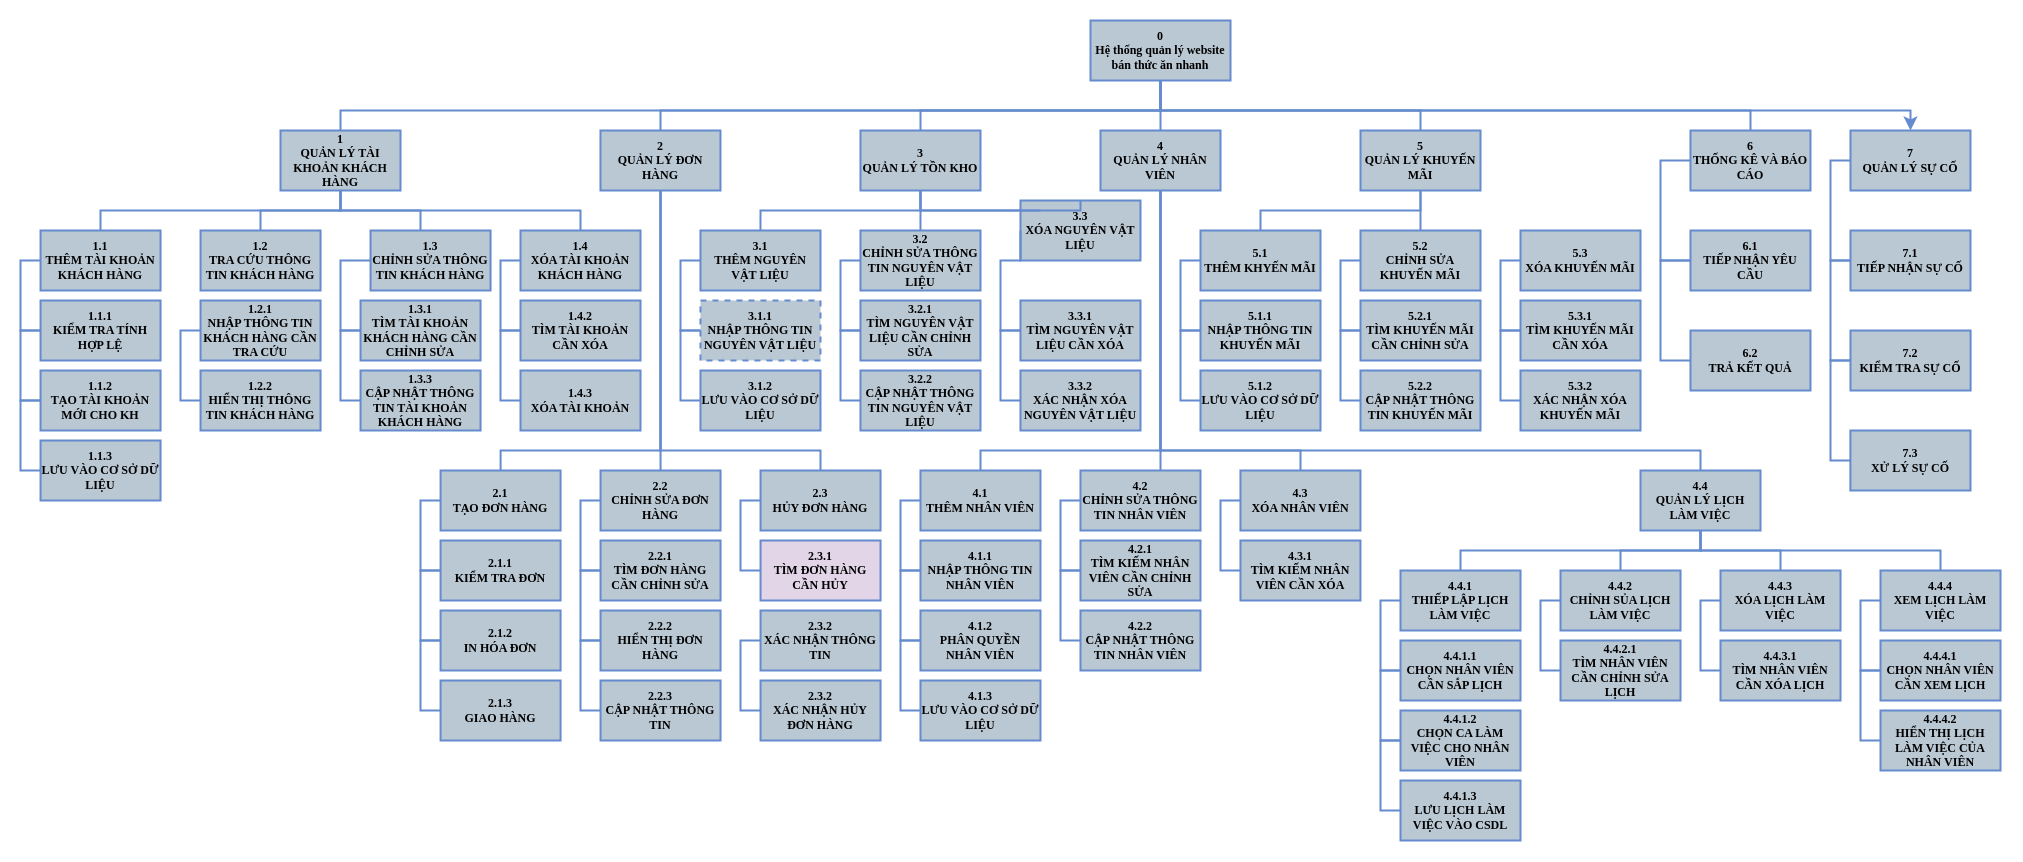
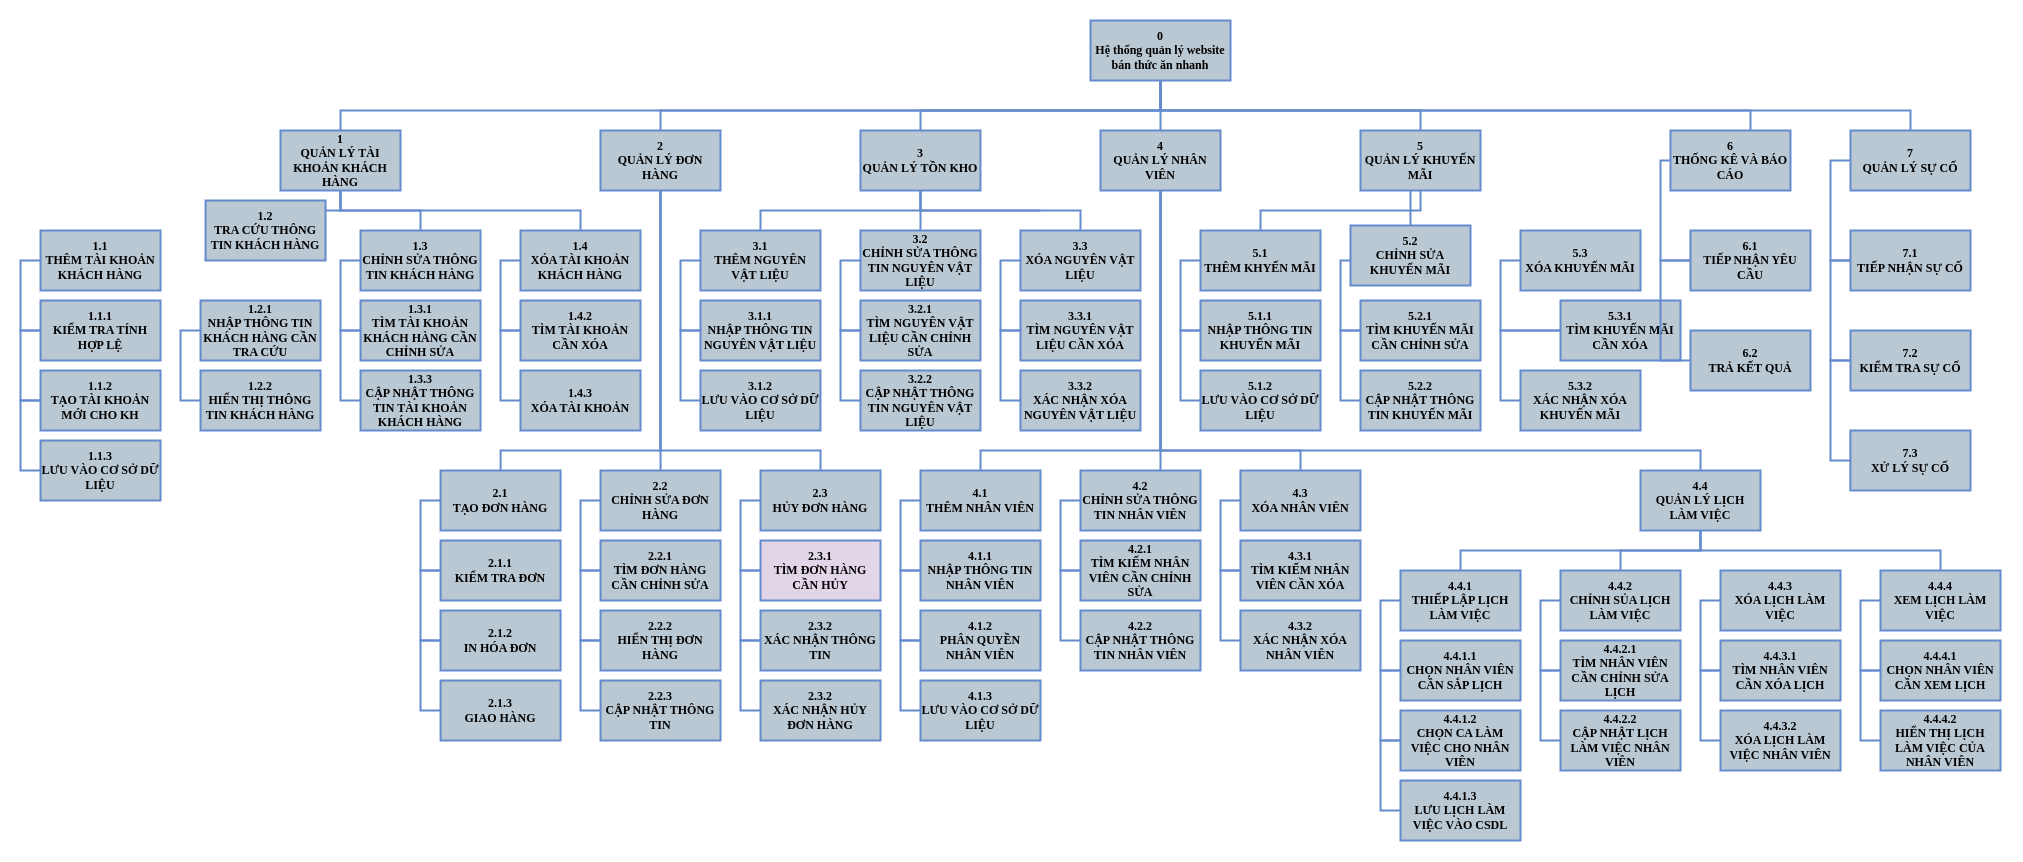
edge "0 Hệ thống quản lý website bán thức ăn nhanh" -> "7 QUẢN LÝ SỰ CỐ": arrowhead classic -> none
node "6 THỐNG KÊ VÀ BÁO CÁO": moved (1750, 161) -> (1730, 161)
edge "1 QUẢN LÝ TÀI KHOẢN KHÁCH HÀNG" -- "1.1 THÊM TÀI KHOẢN KHÁCH HÀNG": removed
node "3.3 XÓA NGUYÊN VẬT LIỆU": moved (1080, 231) -> (1080, 261)
node "1.2 TRA CỨU THÔNG TIN KHÁCH HÀNG": moved (261, 261) -> (266, 231)
node "1.3 CHỈNH SỬA THÔNG TIN KHÁCH HÀNG": moved (431, 261) -> (421, 261)
node "5.2 CHỈNH SỬA KHUYẾN MÃI": moved (1421, 261) -> (1411, 256)
node "3.1.1 NHẬP THÔNG TIN NGUYÊN VẬT LIỆU": style dashed -> solid
node "5.3.1 TÌM KHUYẾN MÃI CẦN XÓA": moved (1581, 331) -> (1621, 331)
edge "4.4 QUẢN LÝ LỊCH LÀM VIỆC" -- "4.4.3 XÓA LỊCH LÀM VIỆC": removed
edge "2.3.1 TÌM ĐƠN HÀNG CẦN HỦY" -- "2.3.2 XÁC NHẬN THÔNG TIN": added
edge "4.3.1 TÌM KIẾM NHÂN VIÊN CẦN XÓA" -- "4.3.2 XÁC NHẬN XÓA NHÂN VIÊN": added
node "4.3.2 XÁC NHẬN XÓA NHÂN VIÊN": added
edge "4.4.2.1 TÌM NHÂN VIÊN CẦN CHỈNH SỬA LỊCH" -- "4.4.2.2 CẬP NHẬT LỊCH LÀM VIỆC NHÂN VIÊN": added
edge "4.4.3.1 TÌM NHÂN VIÊN CẦN XÓA LỊCH" -- "4.4.3.2 XÓA LỊCH LÀM VIỆC NHÂN VIÊN": added
node "4.4.2.2 CẬP NHẬT LỊCH LÀM VIỆC NHÂN VIÊN": added
node "4.4.3.2 XÓA LỊCH LÀM VIỆC NHÂN VIÊN": added
